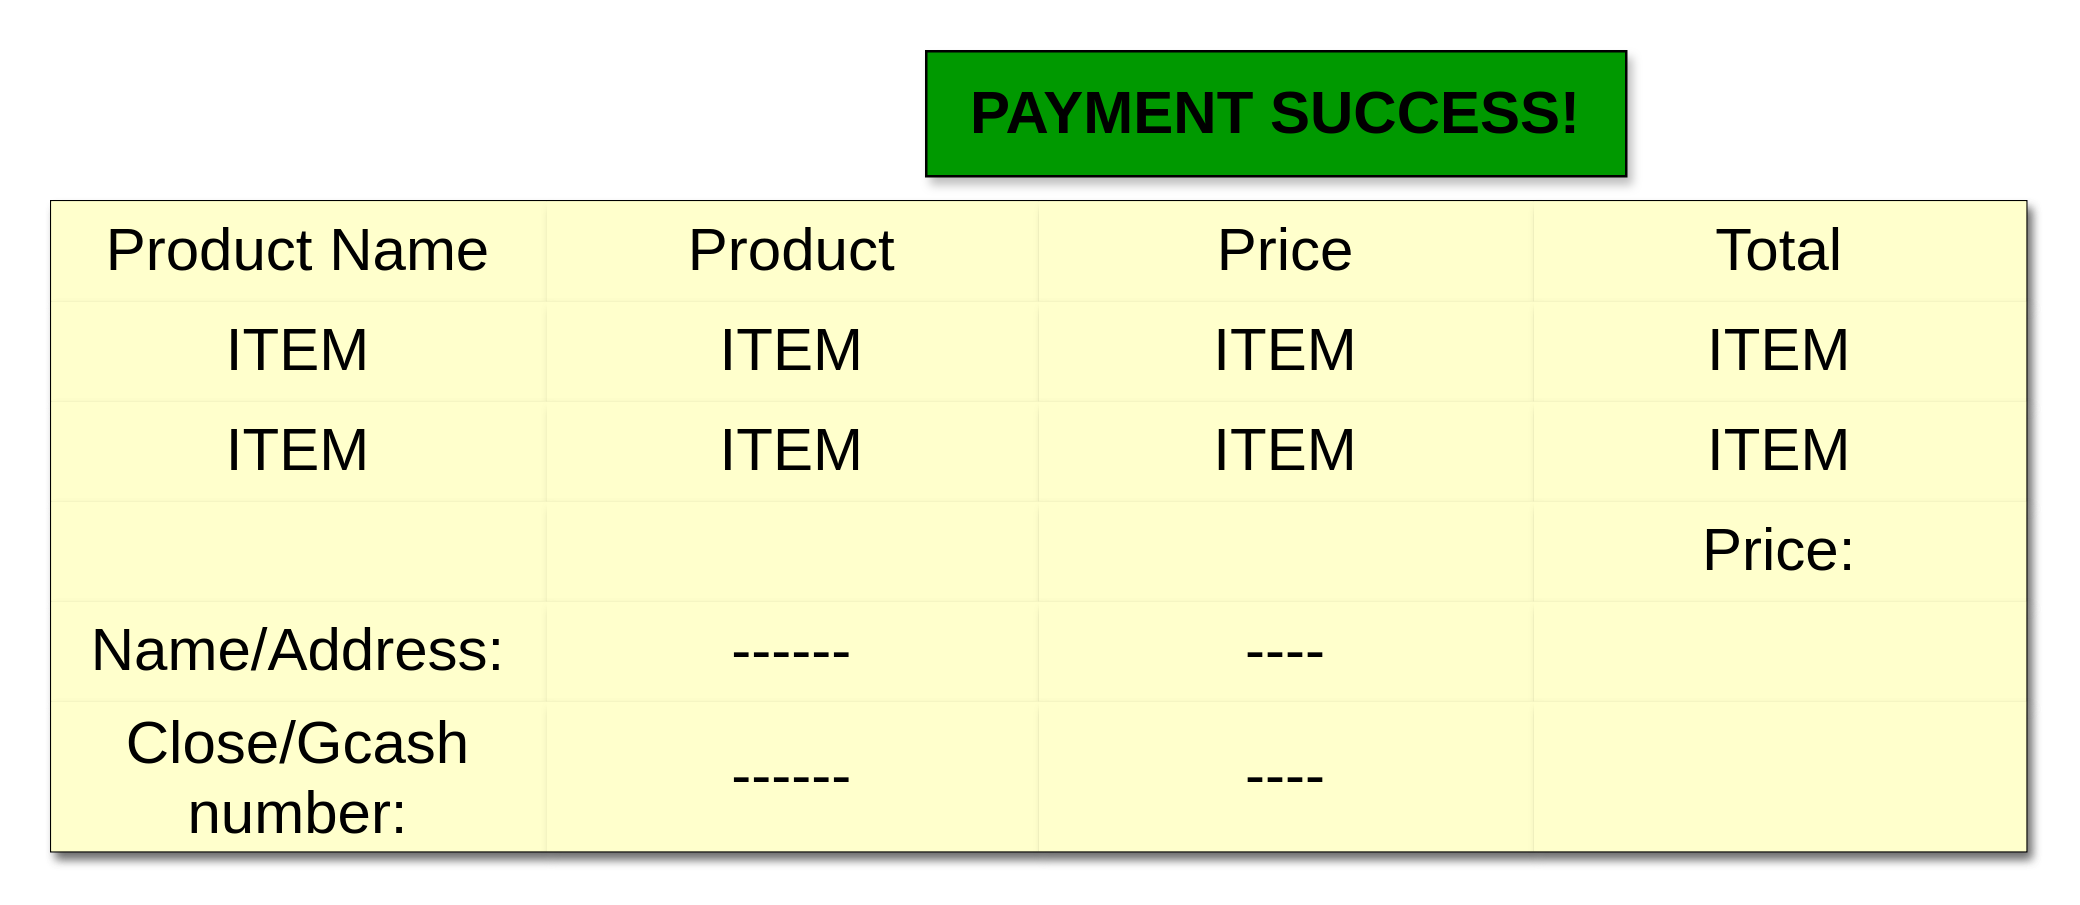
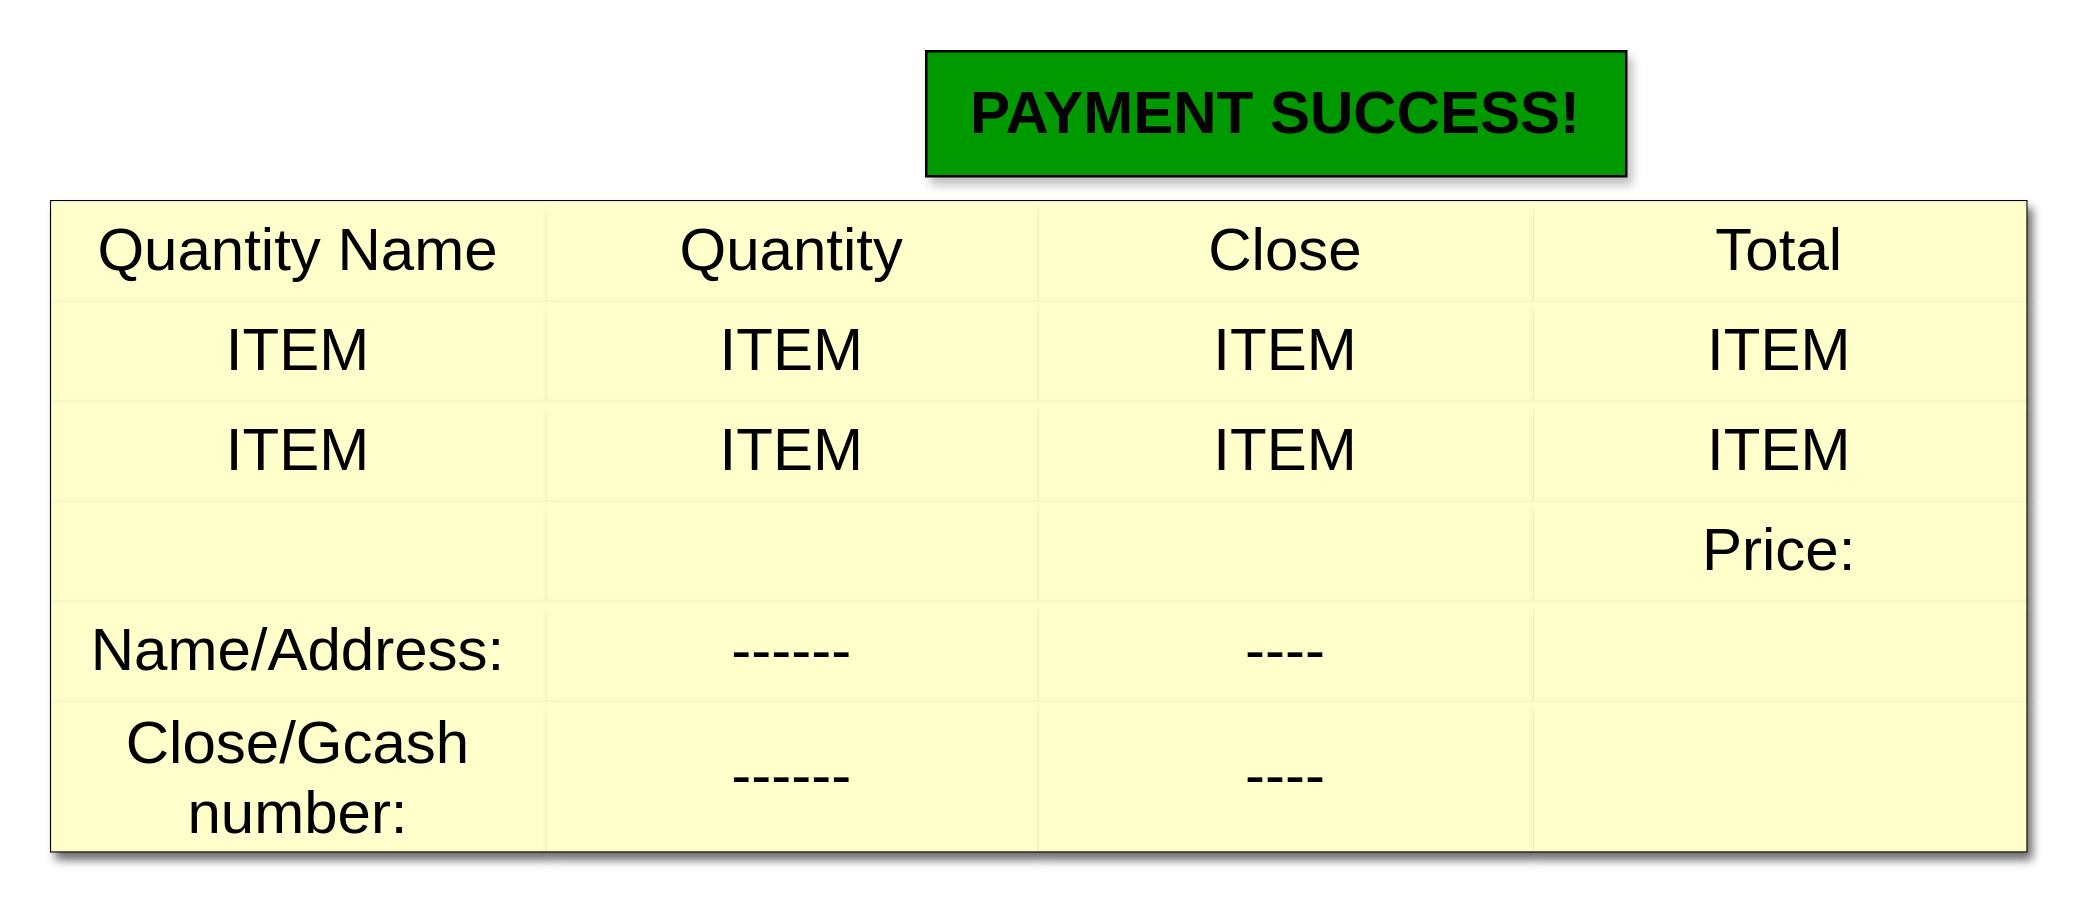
node "Product Name": label "Product Name" -> "Quantity Name"
node "Product": label "Product" -> "Quantity"
node "Price": label "Price" -> "Close"
